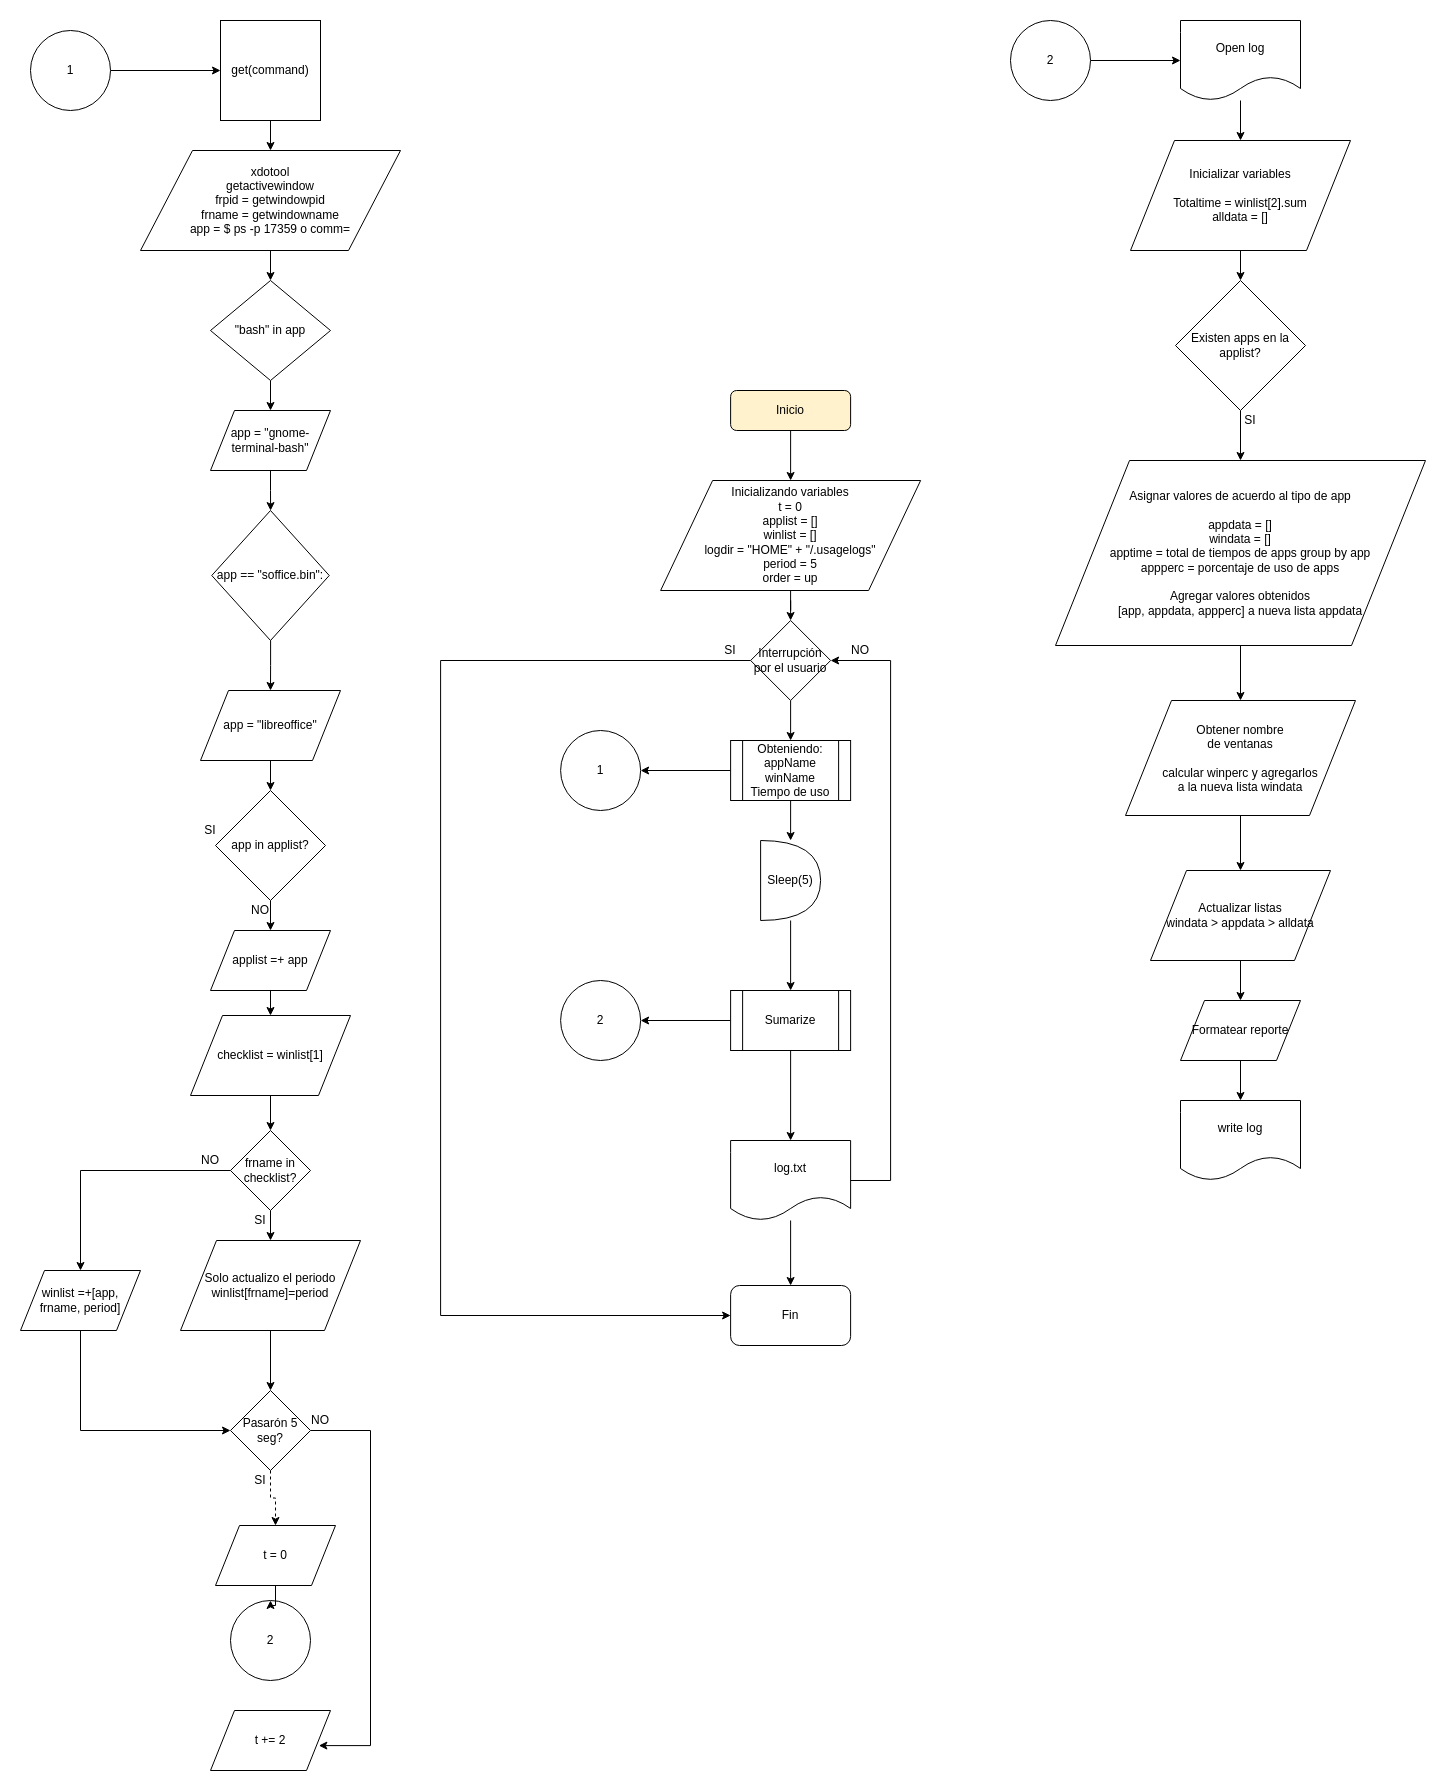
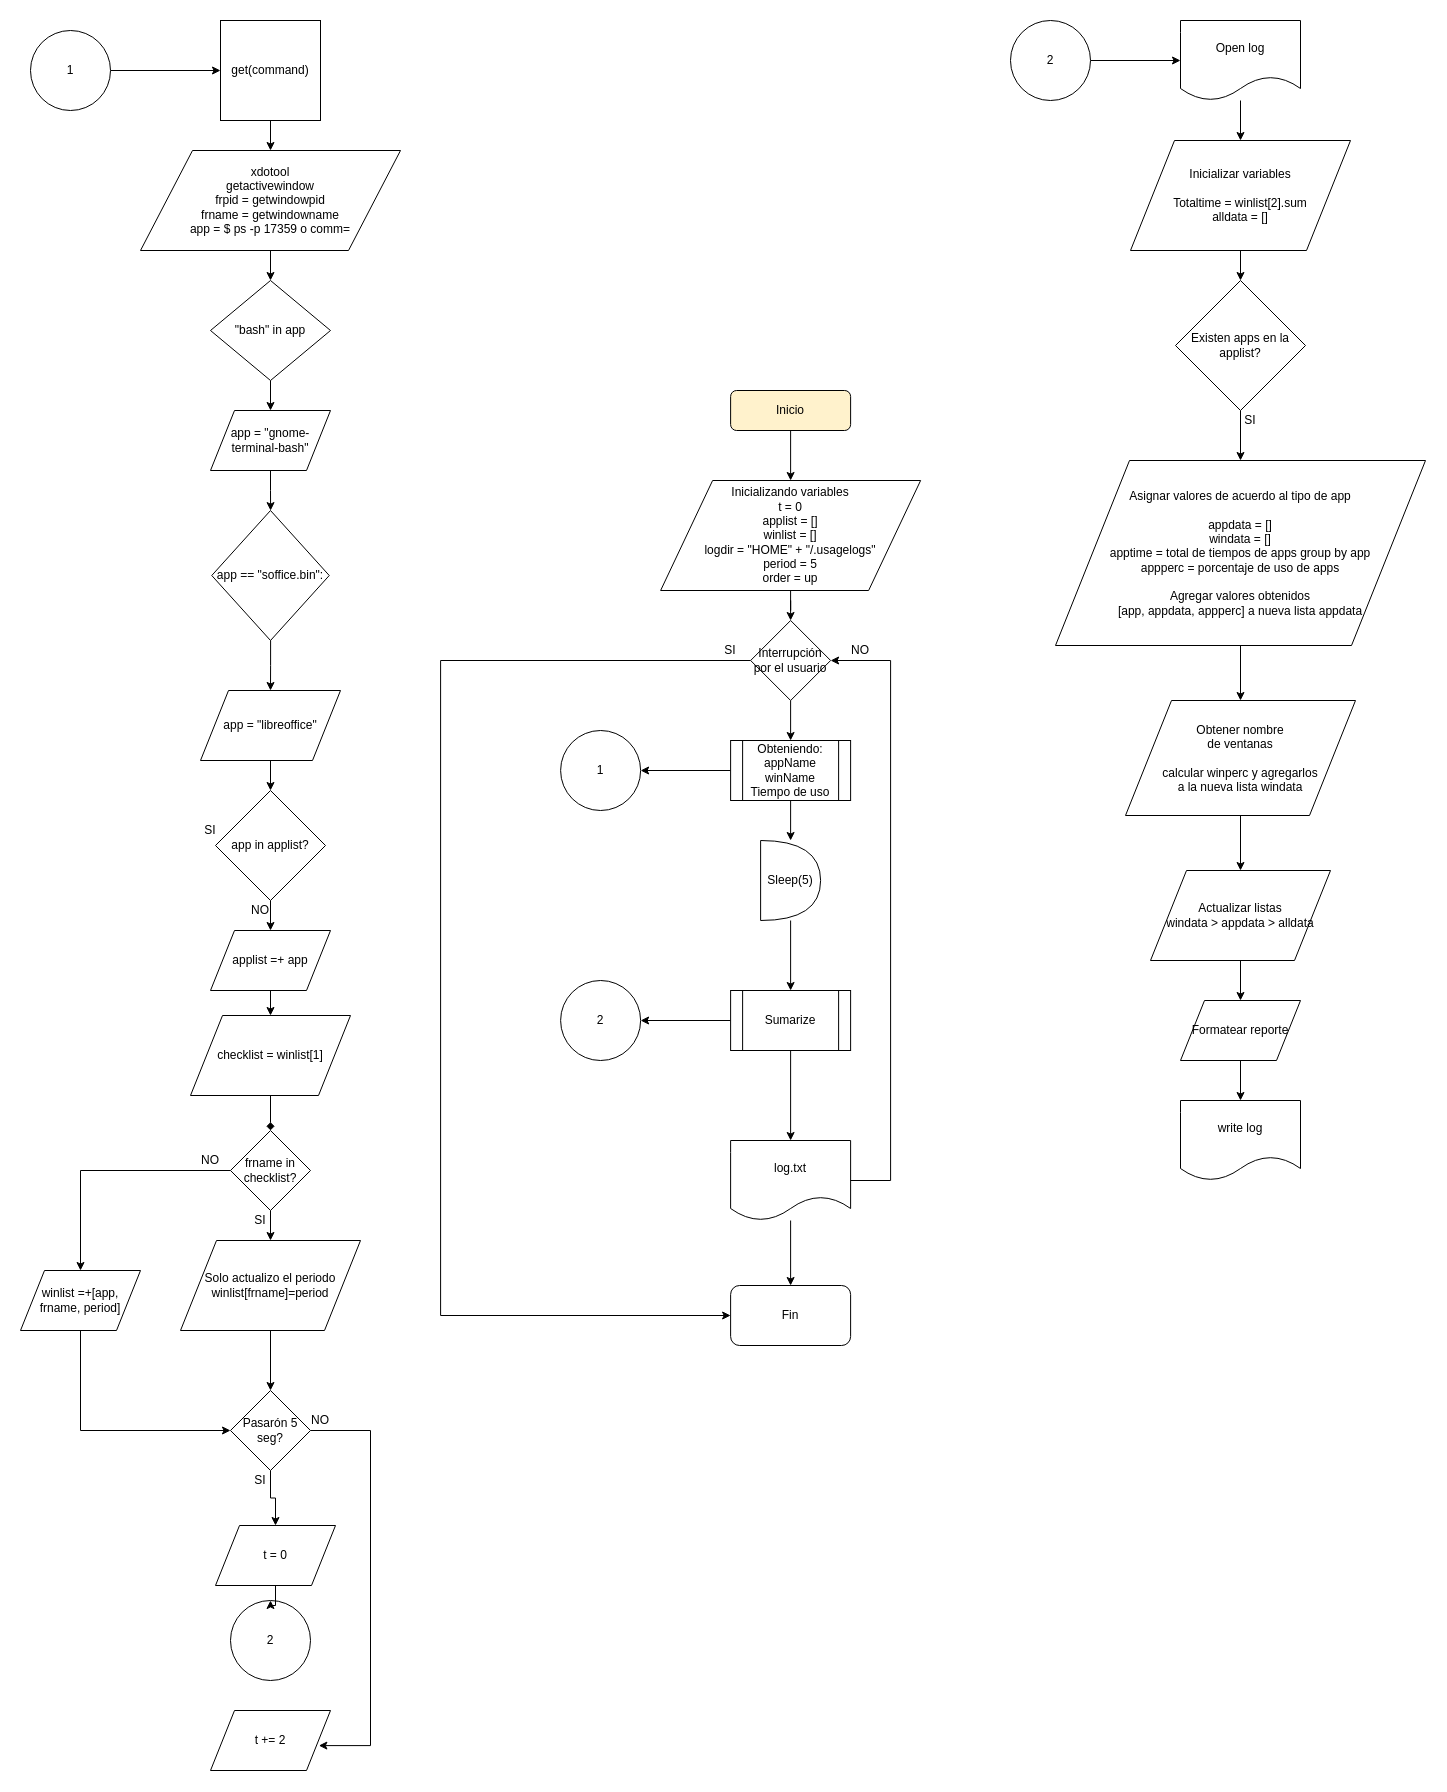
edge "checklist = winlist[1]" -> "frname in checklist?": arrowhead classic -> diamond
edge "Pasarón 5 seg?" -> "t = 0": style dashed -> solid
